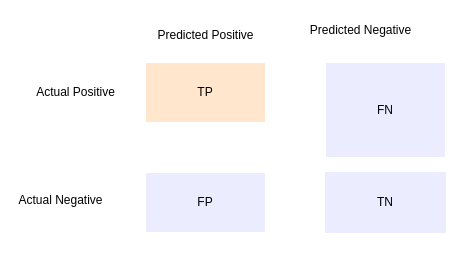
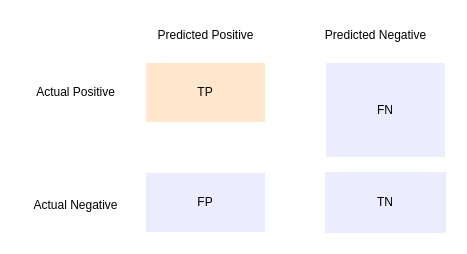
node "Predicted Negative": moved (361, 31) -> (376, 36)
node "Actual Negative": moved (61, 201) -> (76, 206)
